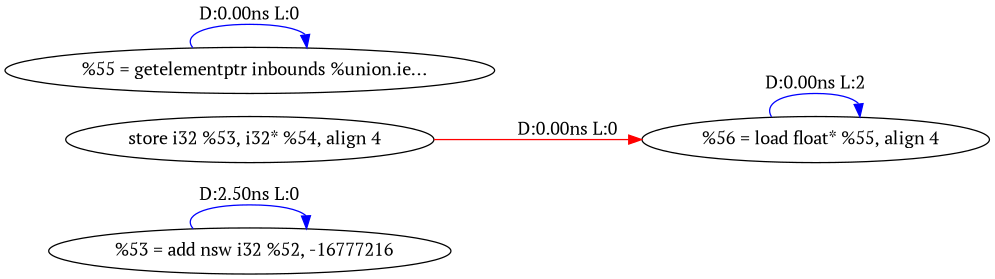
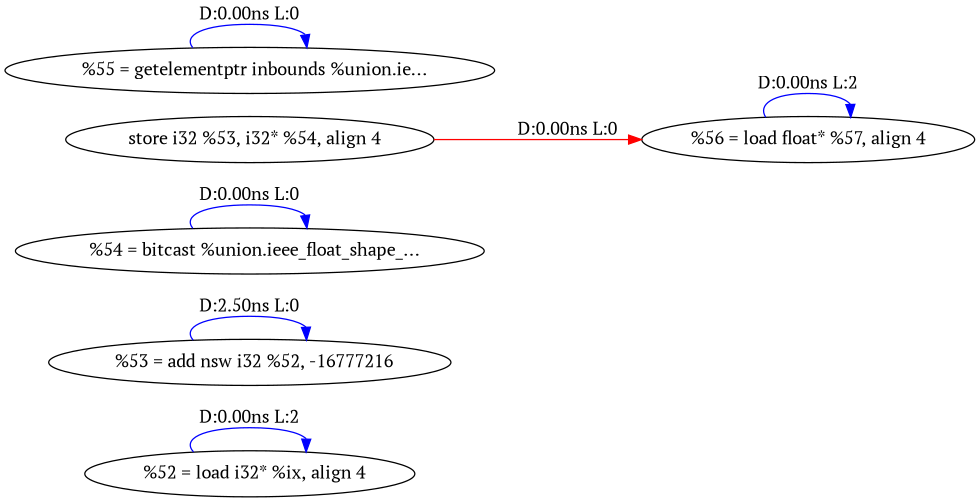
node "%56 = load float* %55, align 4": label "%56 = load float* %55, align 4" -> "%56 = load float* %57, align 4"
node "%54 = bitcast %union.ieee_float_shape_...": added
node "%52 = load i32* %ix, align 4": added
